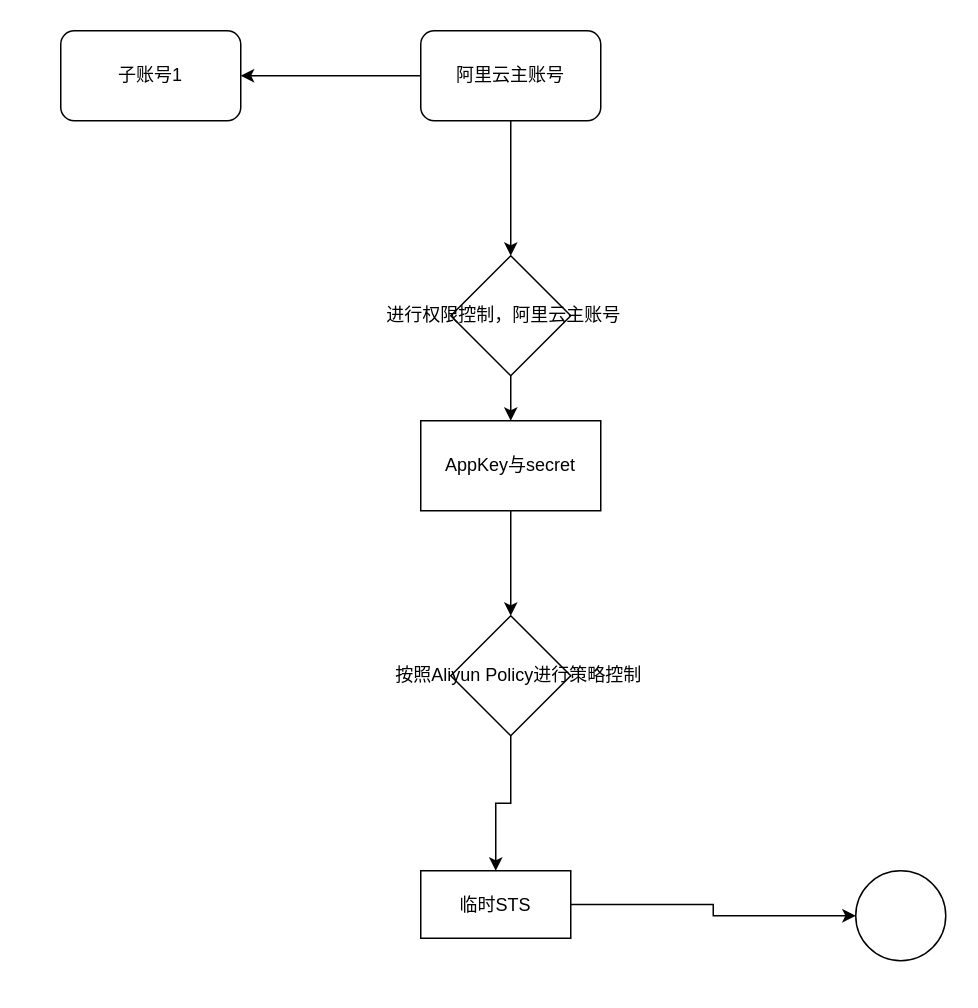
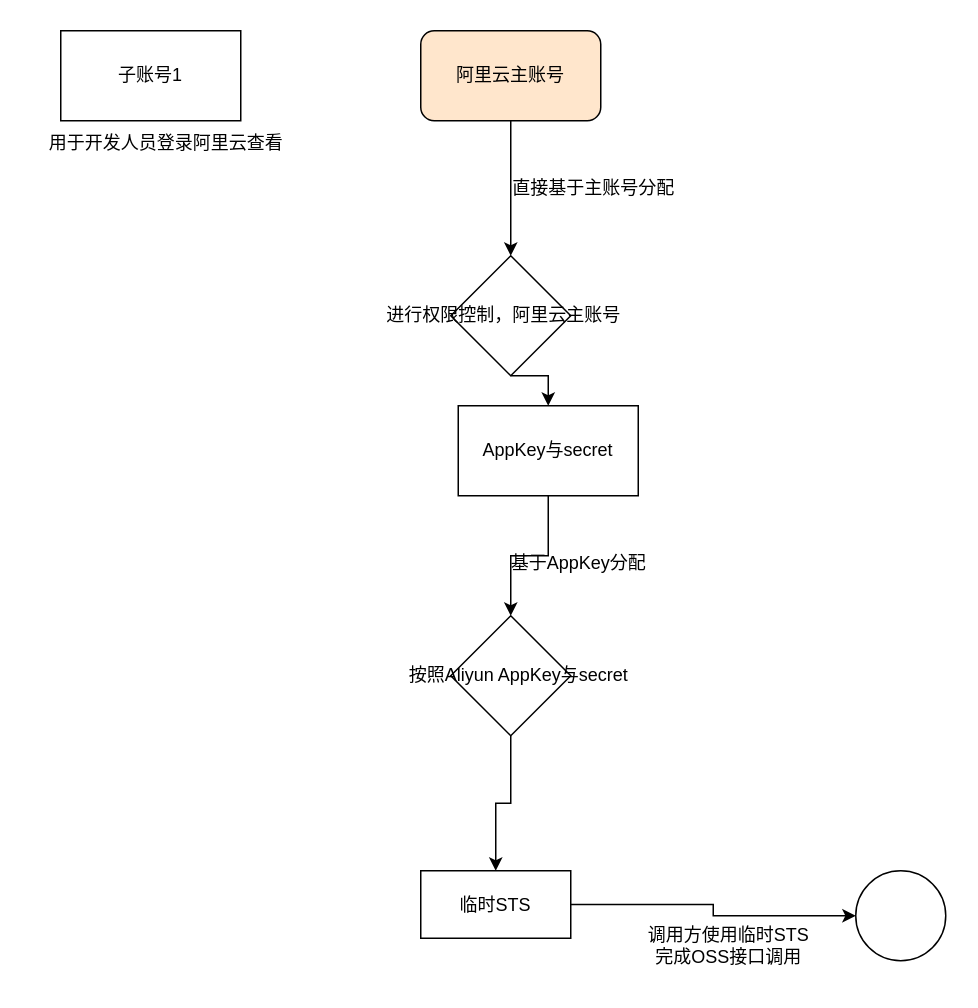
node "子账号1": shape rounded rectangle -> rectangle
edge "阿里云主账号" -> "子账号1": removed
node "阿里云主账号": fillcolor #ffffff -> #ffe6cc
node "用于开发人员登录阿里云查看": added
node "直接基于主账号分配": added
node "AppKey与secret": moved (511, 466) -> (548, 451)
node "基于AppKey分配": added
node "按照Aliyun Policy进行策略控制": label "按照Aliyun Policy进行策略控制" -> "按照Aliyun AppKey与secret"
node "调用方使用临时STS 完成OSS接口调用": added
